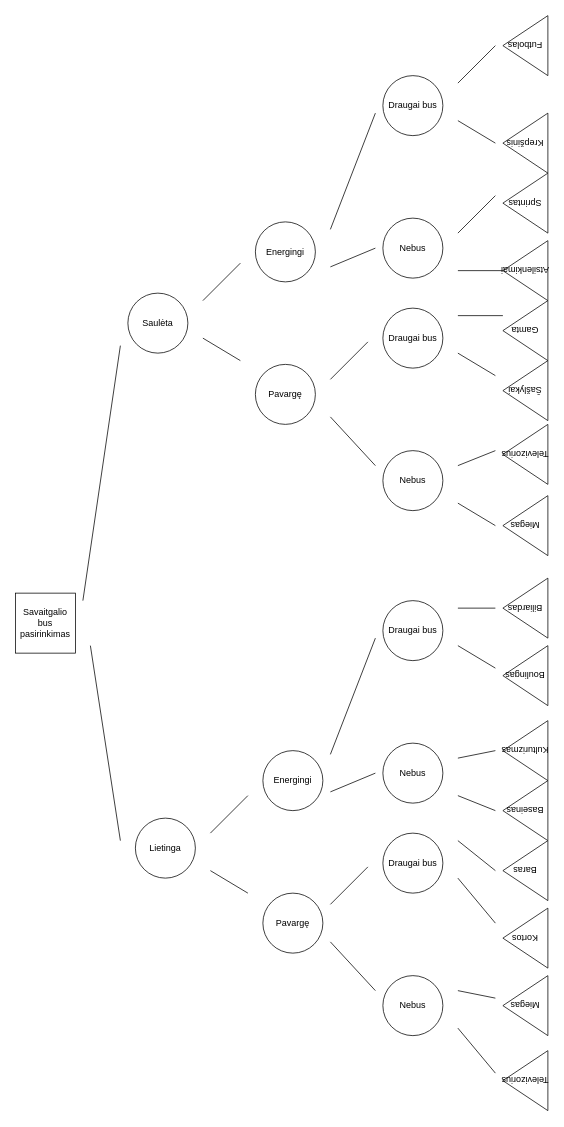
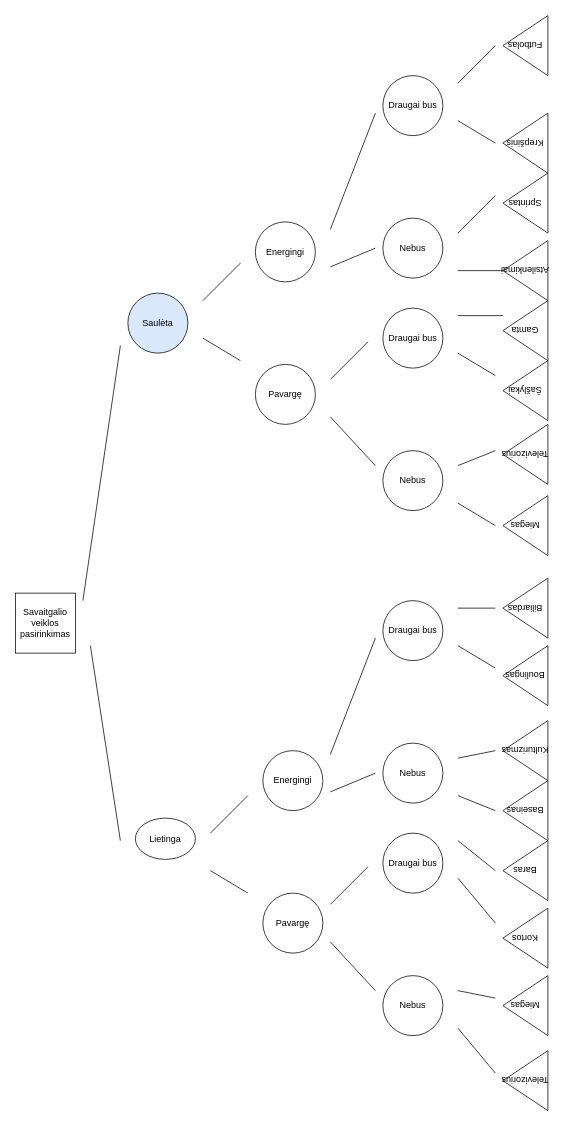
node "Saulėta": fillcolor #ffffff -> #dae8fc
node "Savaitgalio bus pasirinkimas": label "Savaitgalio bus pasirinkimas" -> "Savaitgalio veiklos pasirinkimas"
node "Lietinga": size 60x60 -> 60x41
